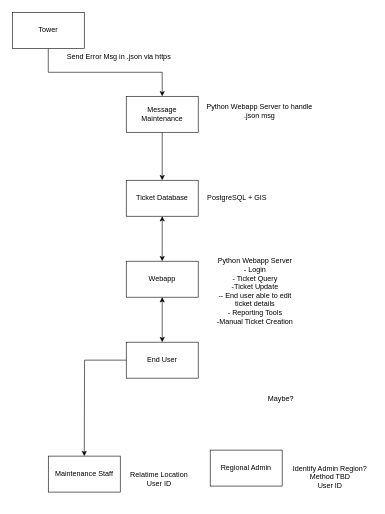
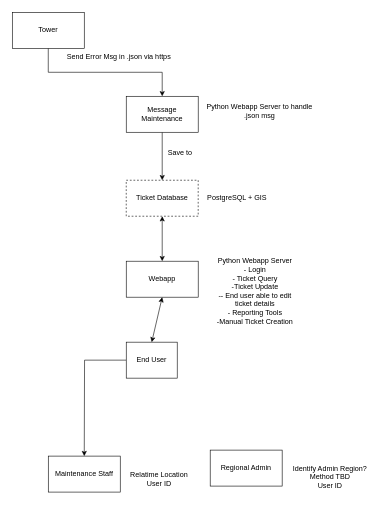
node "Save to": added
node "Ticket Database": style solid -> dashed
node "End User": size 72x36 -> 51x36
node "Maybe?": removed
